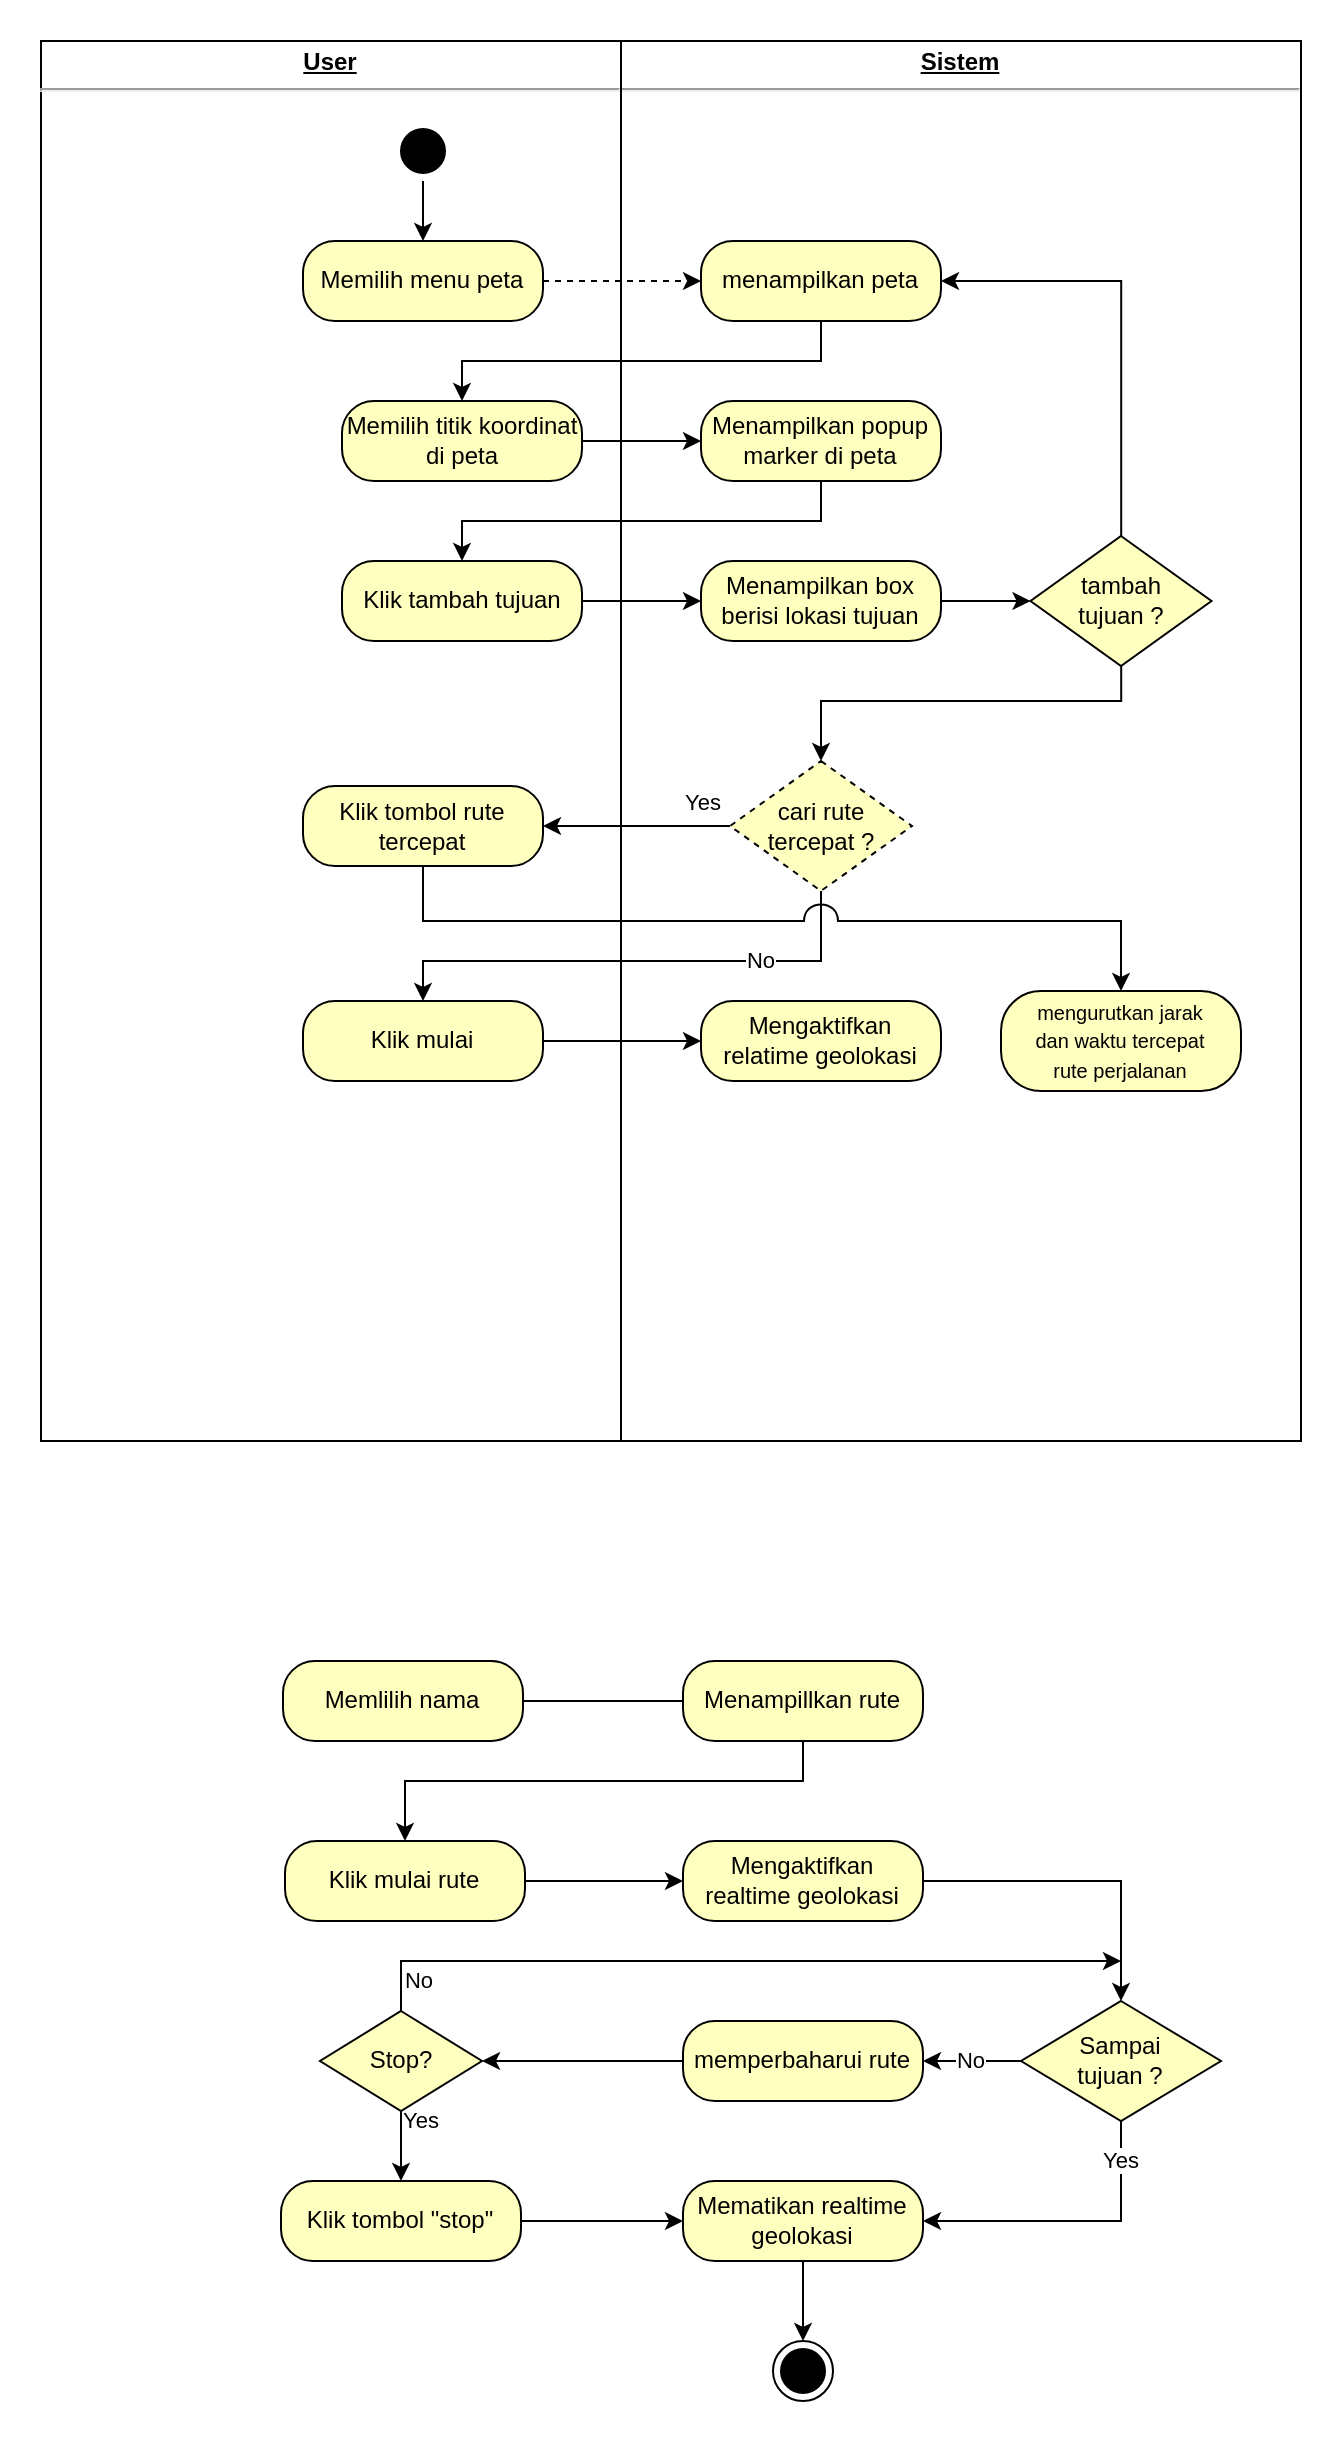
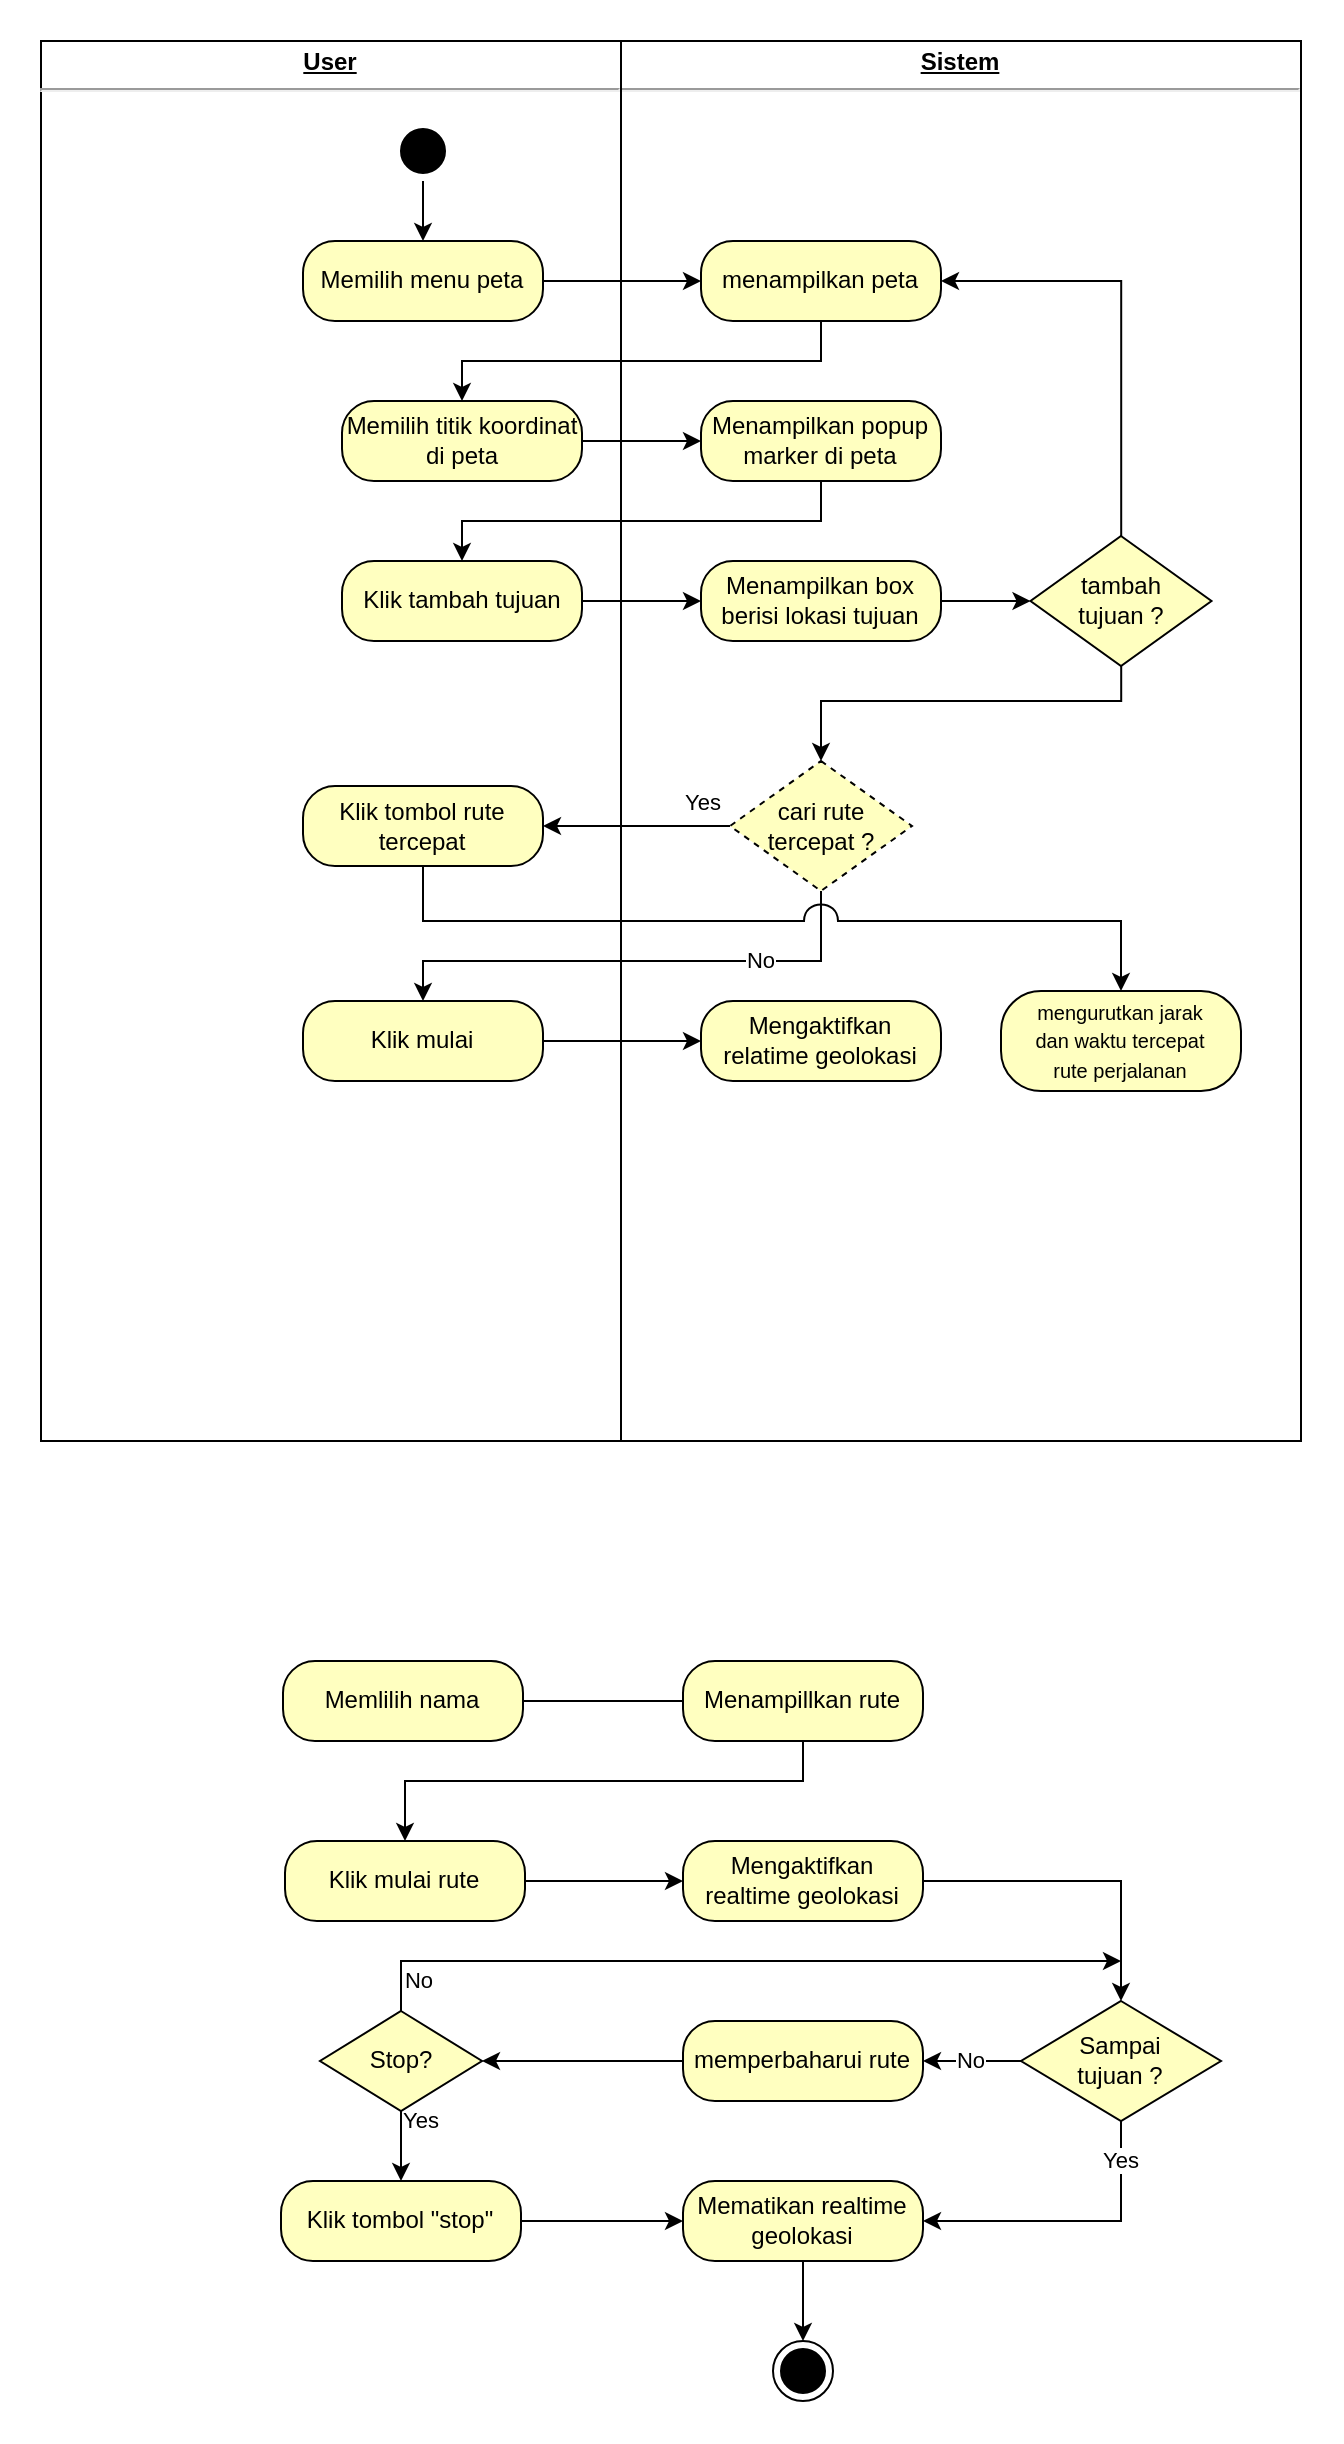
edge "Memilih menu peta" -> "menampilkan peta": style dashed -> solid
